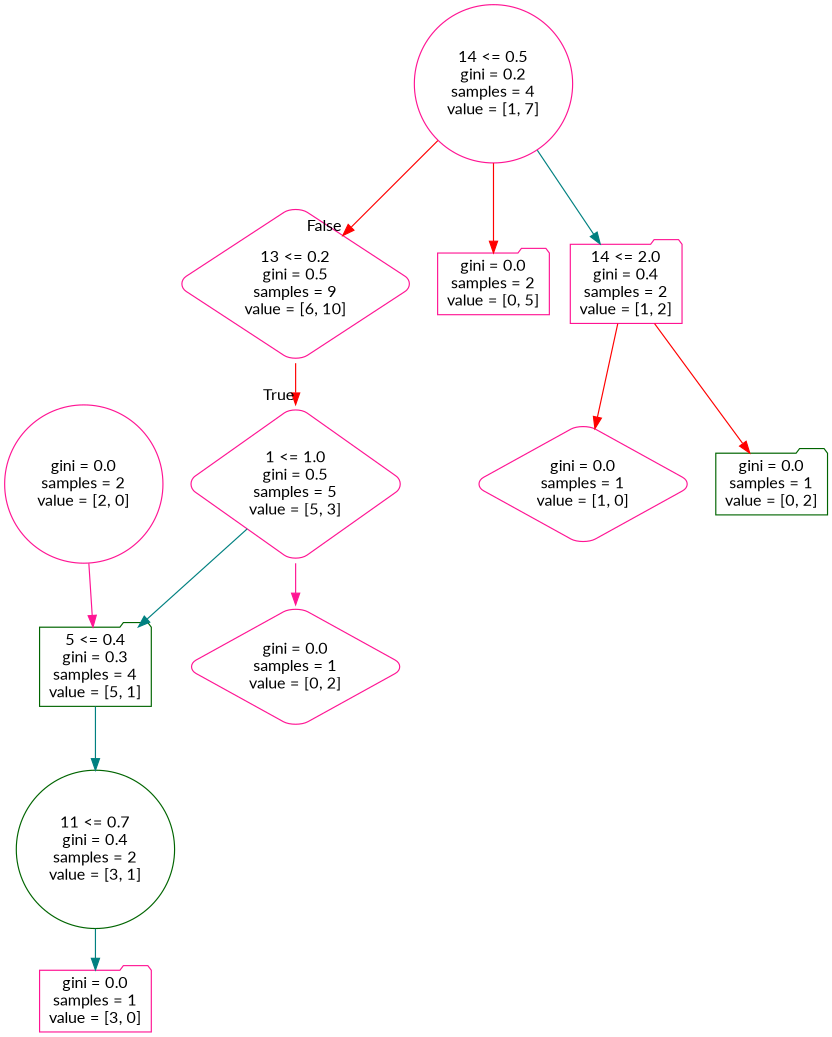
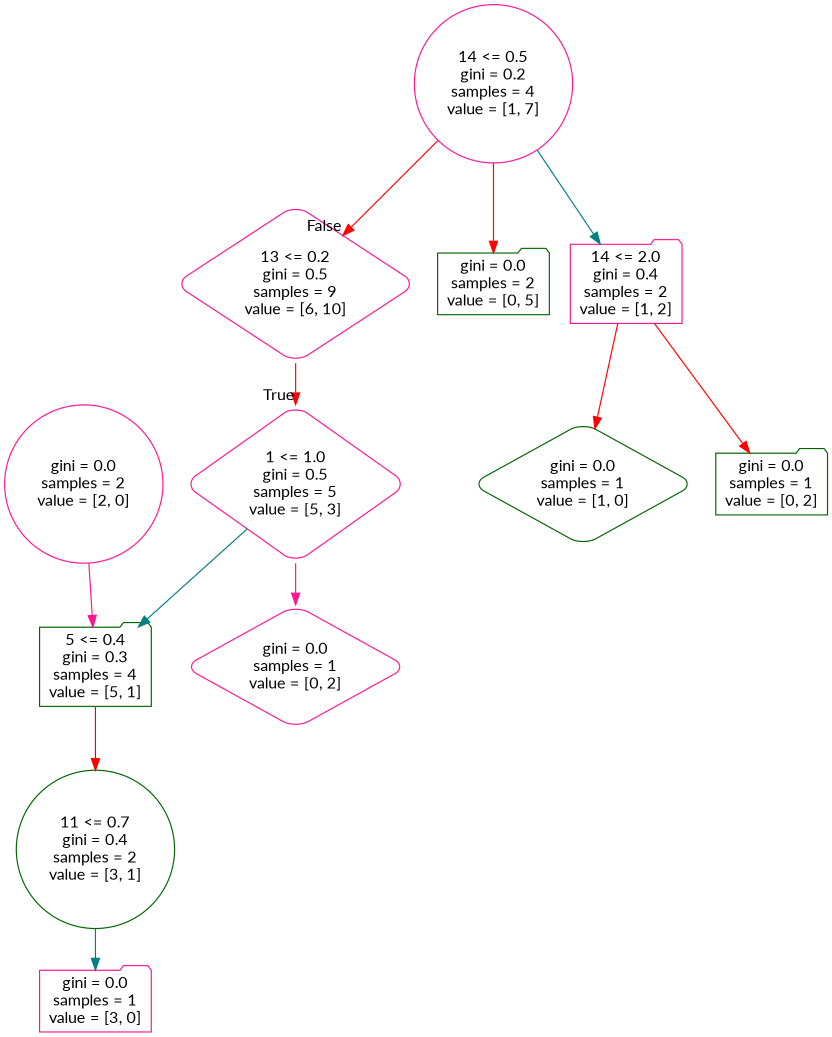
node "gini = 0.0 samples = 2 value = [0, 5]": color deeppink -> darkgreen
node "gini = 0.0 samples = 1 value = [1, 0]": color deeppink -> darkgreen
edge "5 <= 0.4 gini = 0.3 samples = 4 value = [5, 1]" -> "11 <= 0.7 gini = 0.4 samples = 2 value = [3, 1]": color teal -> red
